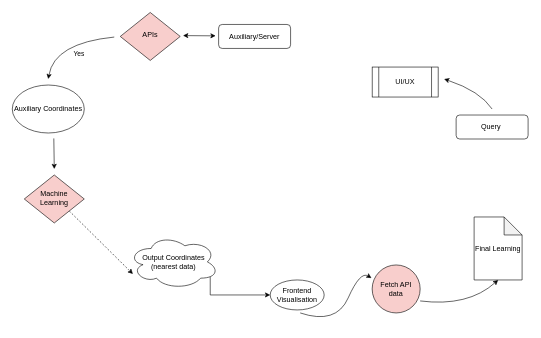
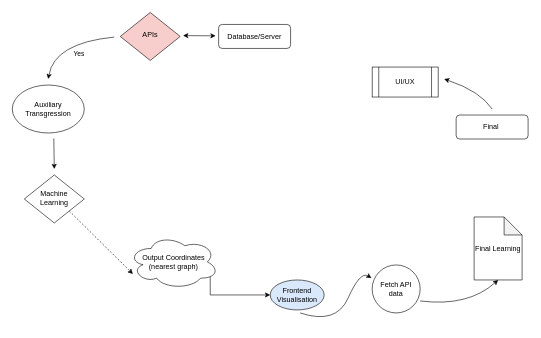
node "Auxiliary/Server": label "Auxiliary/Server" -> "Database/Server"
node "Auxiliary Coordinates": label "Auxiliary Coordinates" -> "Auxiliary Transgression"
node "Query": label "Query" -> "Final"
node "Machine Learning": fillcolor #f8cecc -> #ffffff
node "Output Coordinates (nearest data)": label "Output Coordinates (nearest data)" -> "Output Coordinates (nearest graph)"
node "Fetch API data": fillcolor #f8cecc -> #ffffff
node "Frontend Visualisation": fillcolor #ffffff -> #dae8fc
